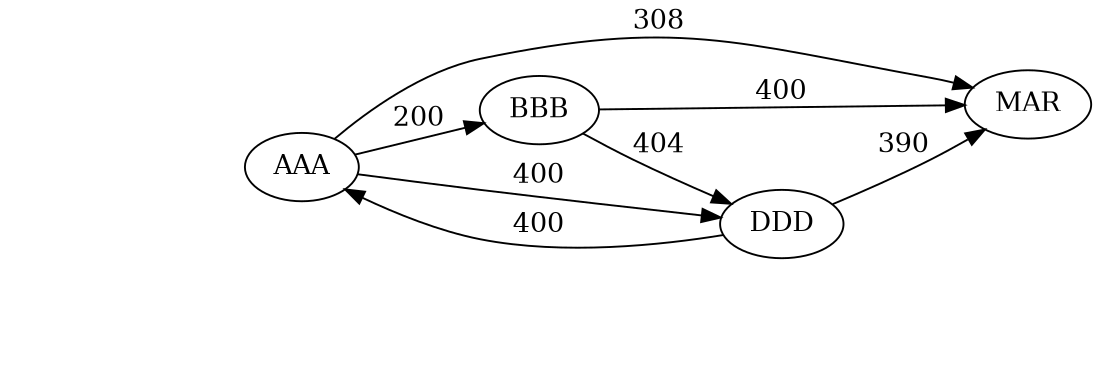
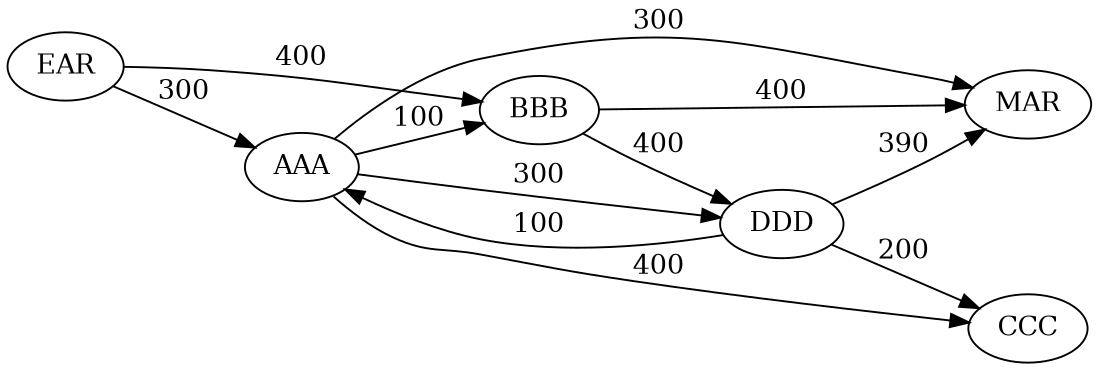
edge "AAA" -> "MAR": label "308" -> "300"
node "EAR": added
edge "AAA" -> "BBB": label "200" -> "100"
edge "BBB" -> "DDD": label "404" -> "400"
edge "AAA" -> "DDD": label "400" -> "300"
edge "DDD" -> "AAA": label "400" -> "100"
node "CCC": added
